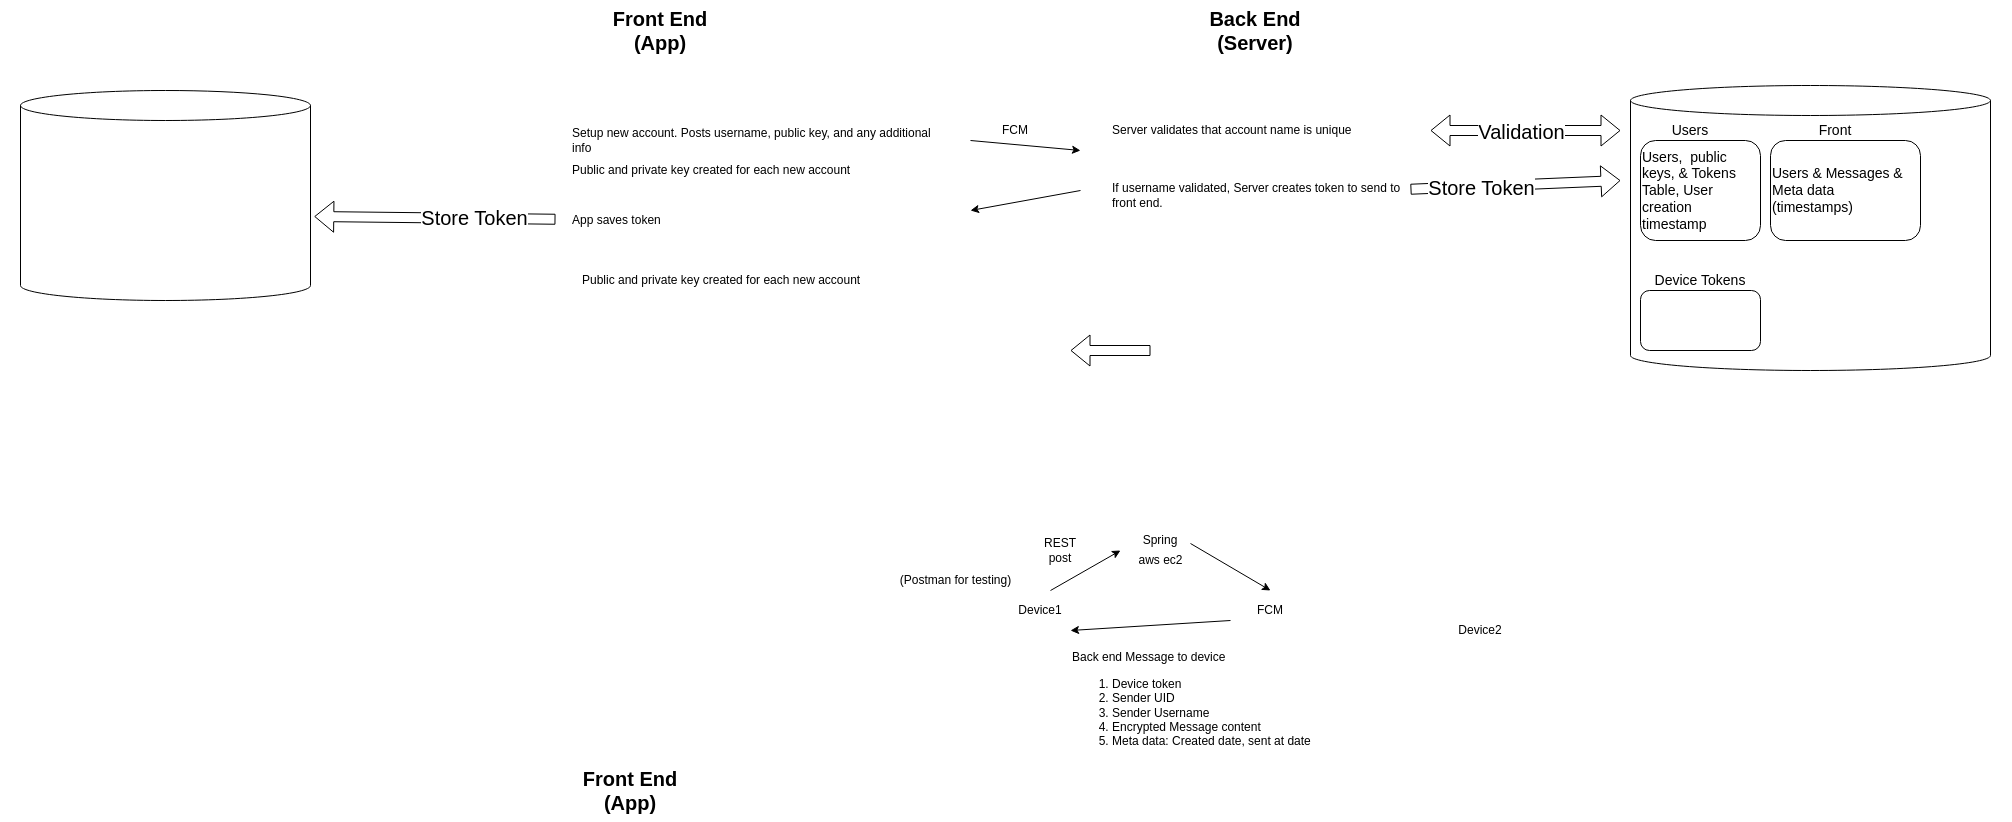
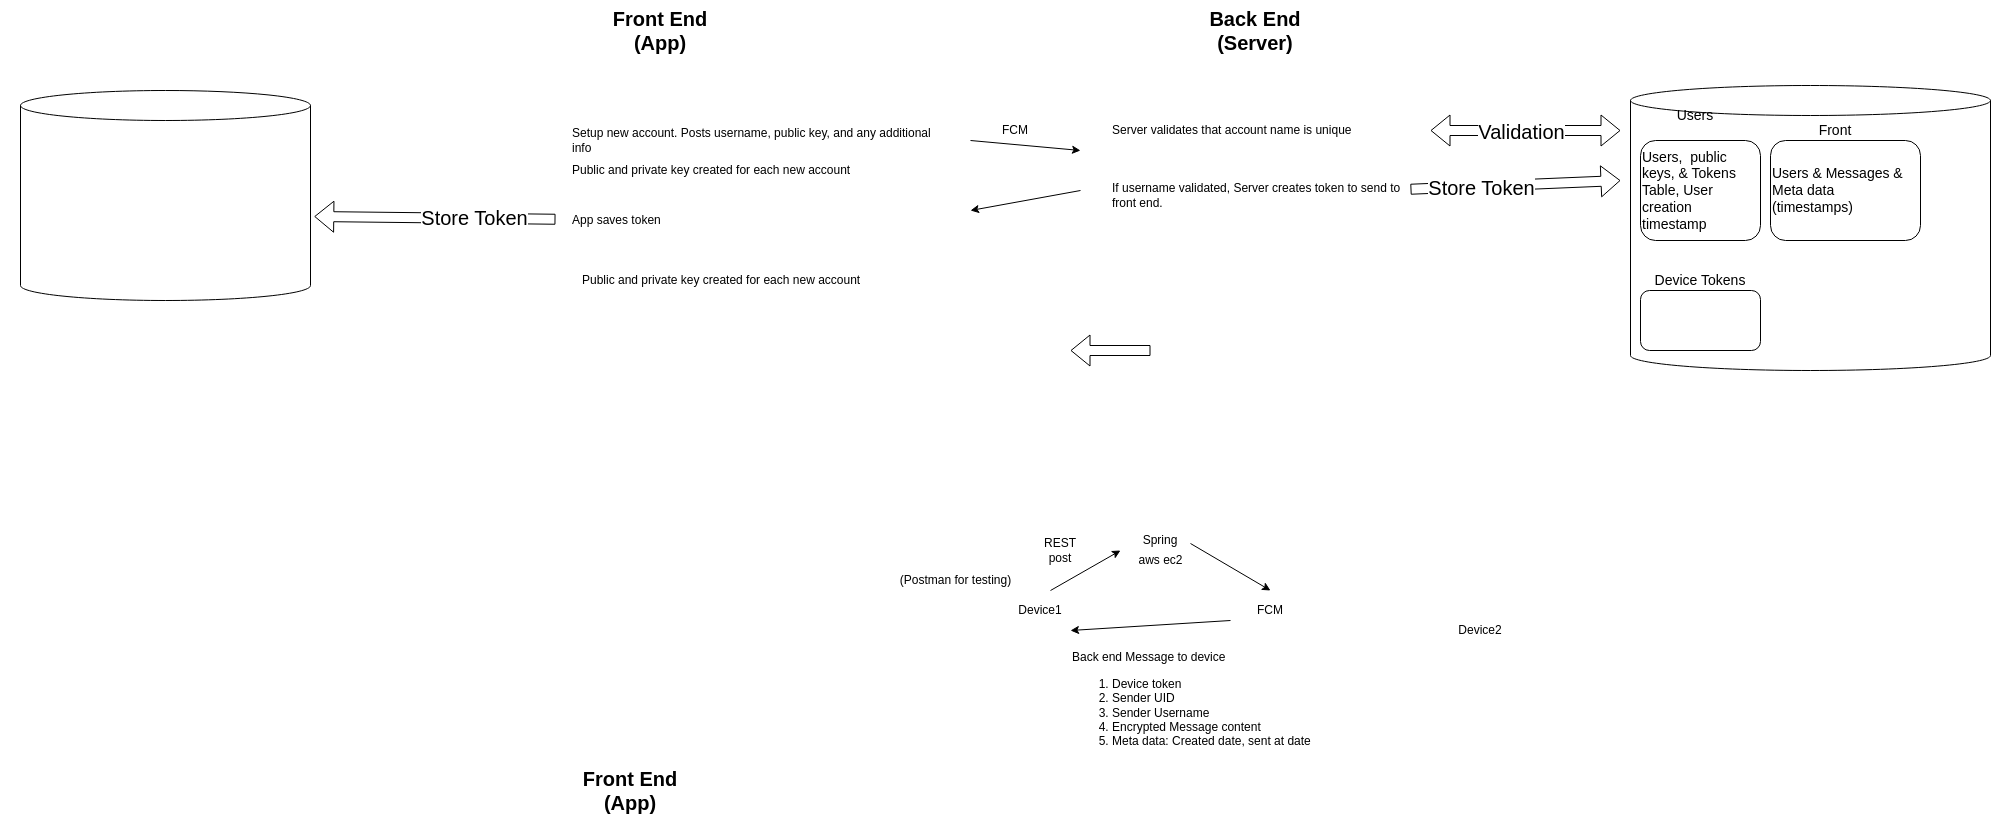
node "Users": moved (1691, 131) -> (1696, 116)
